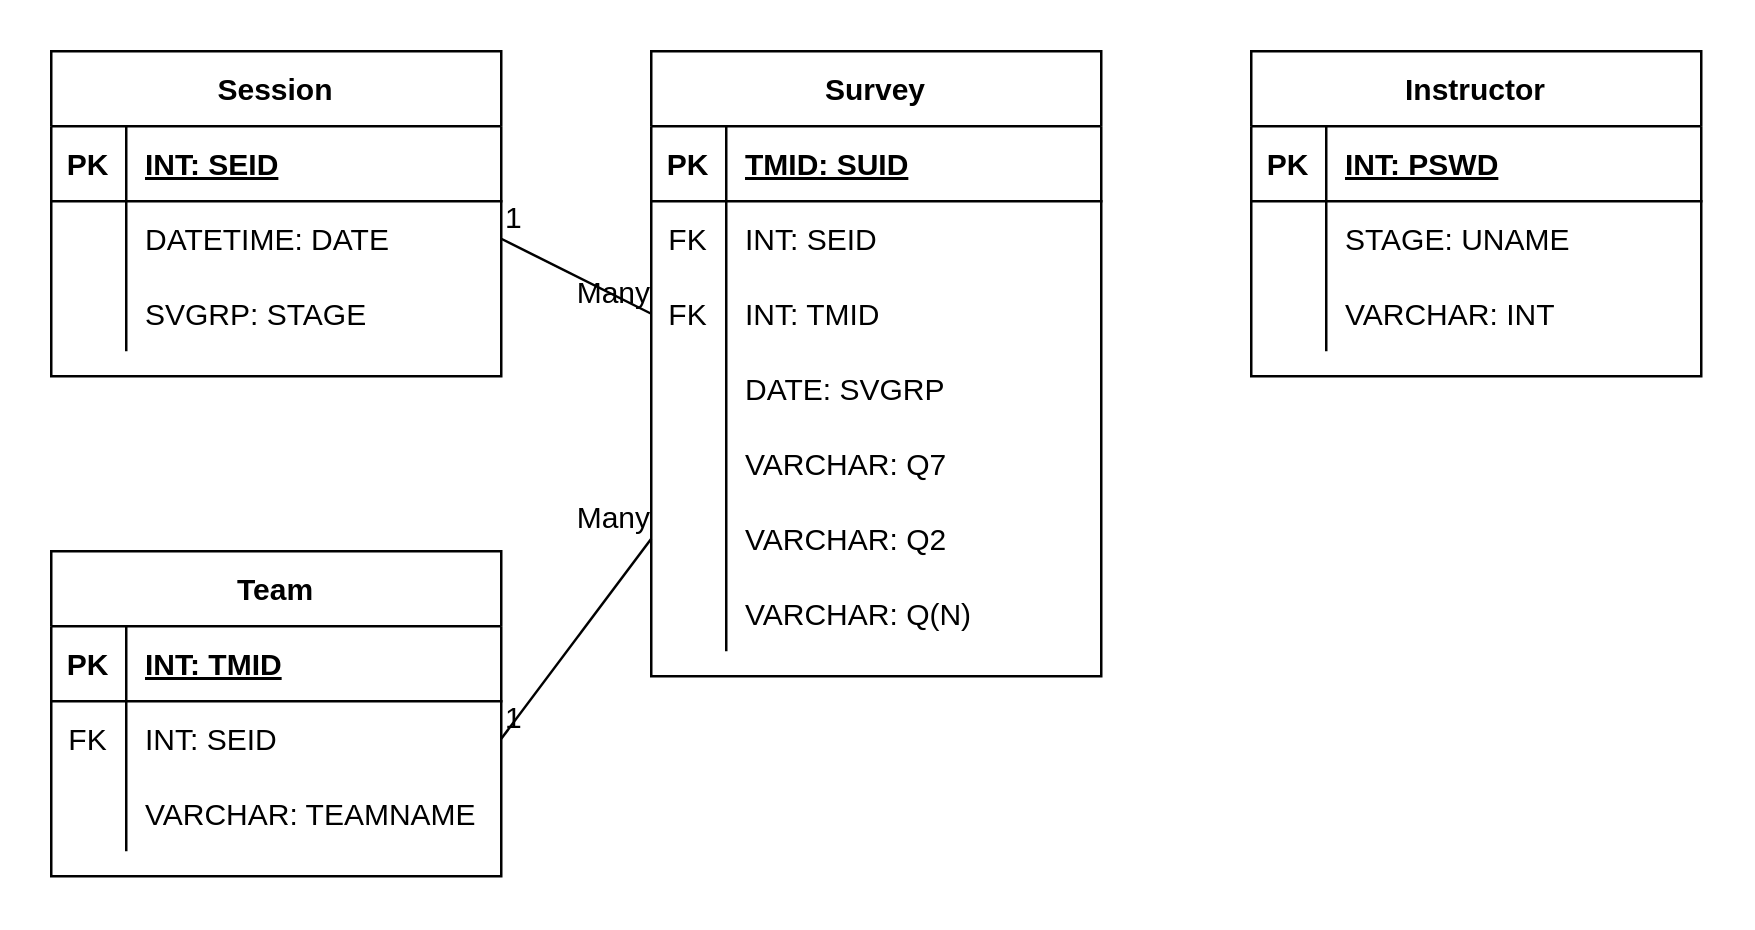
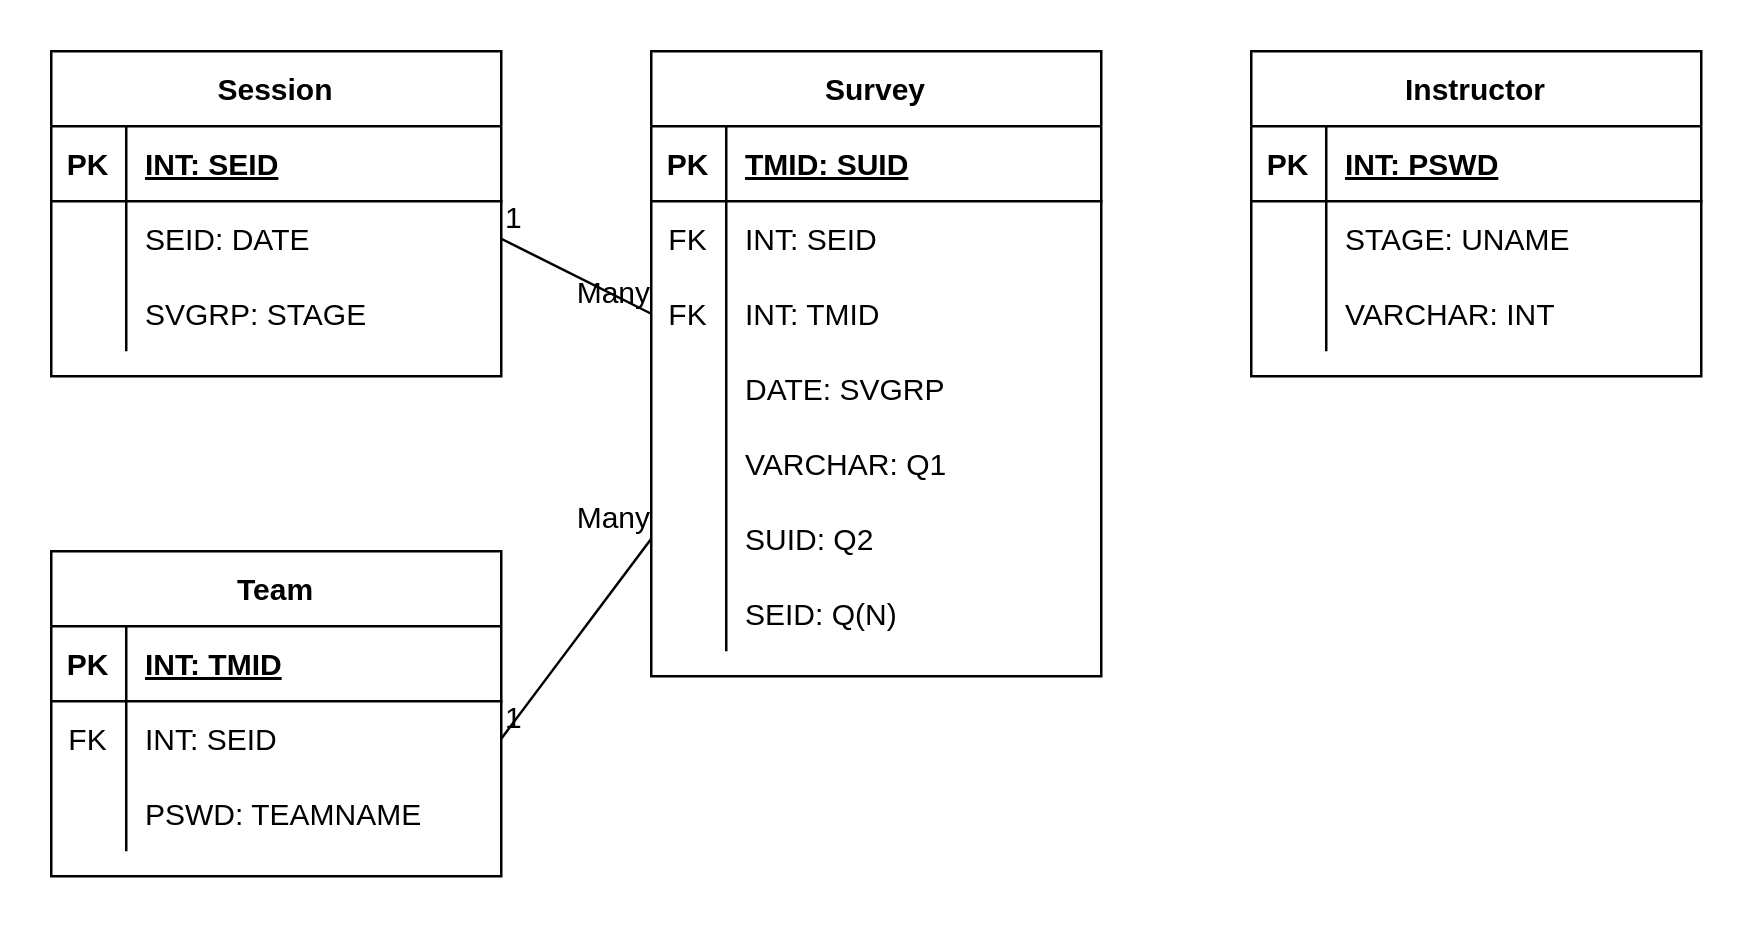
node "DATETIME: DATE": label "DATETIME: DATE" -> "SEID: DATE"
node "VARCHAR: Q7": label "VARCHAR: Q7" -> "VARCHAR: Q1"
node "VARCHAR: Q2": label "VARCHAR: Q2" -> "SUID: Q2"
node "VARCHAR: Q(N)": label "VARCHAR: Q(N)" -> "SEID: Q(N)"
node "VARCHAR: TEAMNAME": label "VARCHAR: TEAMNAME" -> "PSWD: TEAMNAME"
